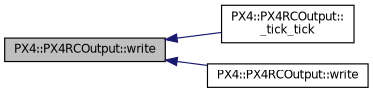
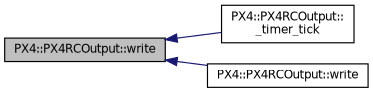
node "PX4::PX4RCOutput:: _tick_tick": label "PX4::PX4RCOutput:: _tick_tick" -> "PX4::PX4RCOutput:: _timer_tick"
